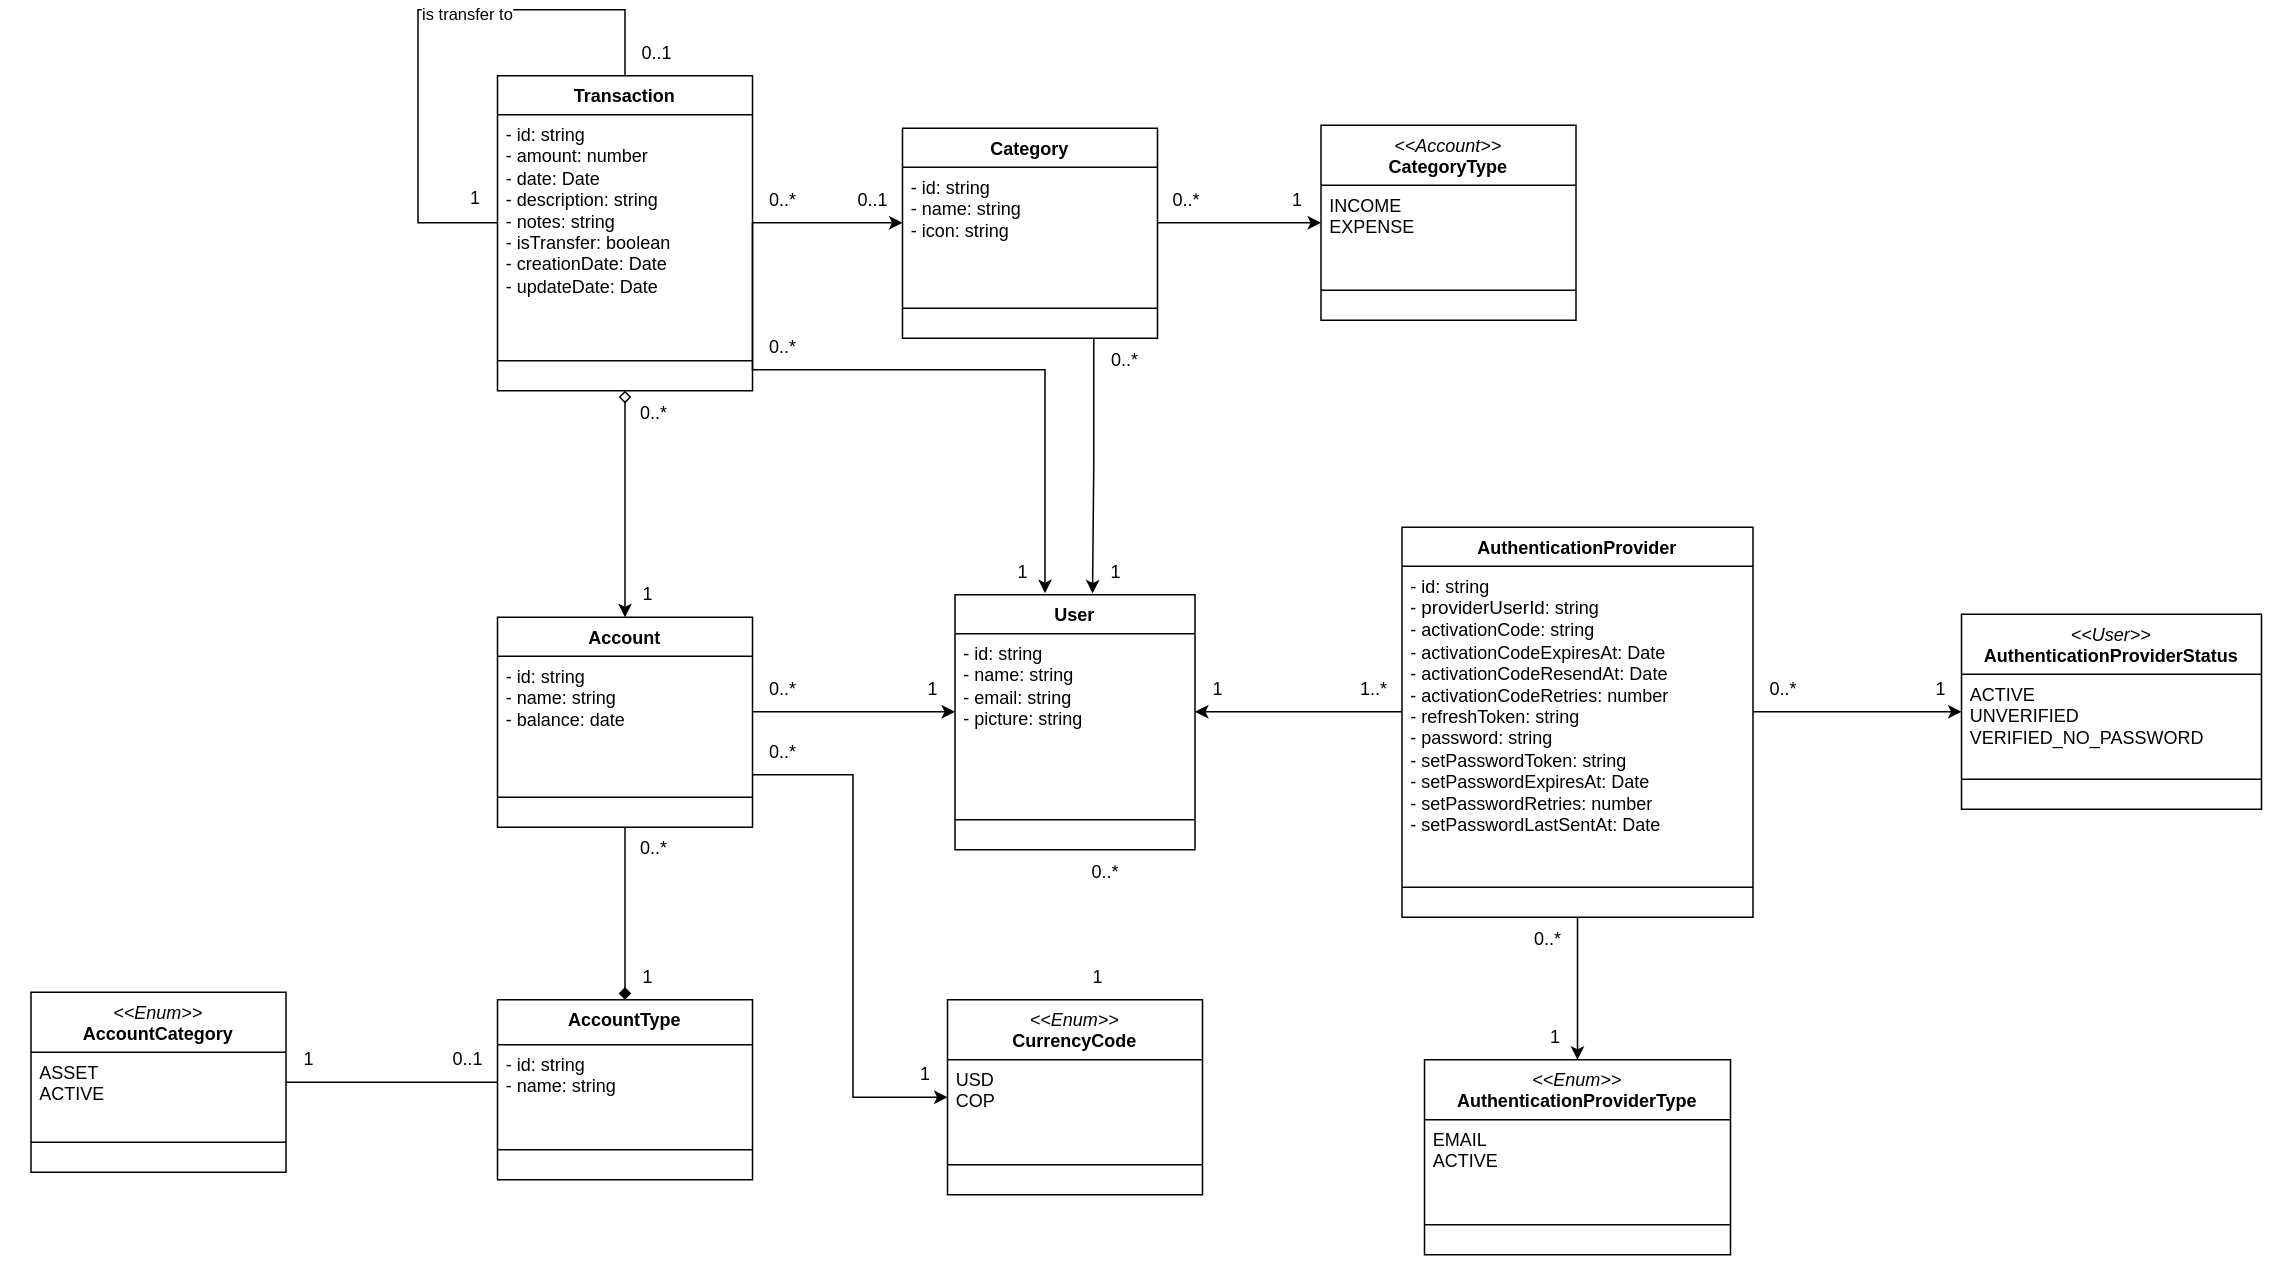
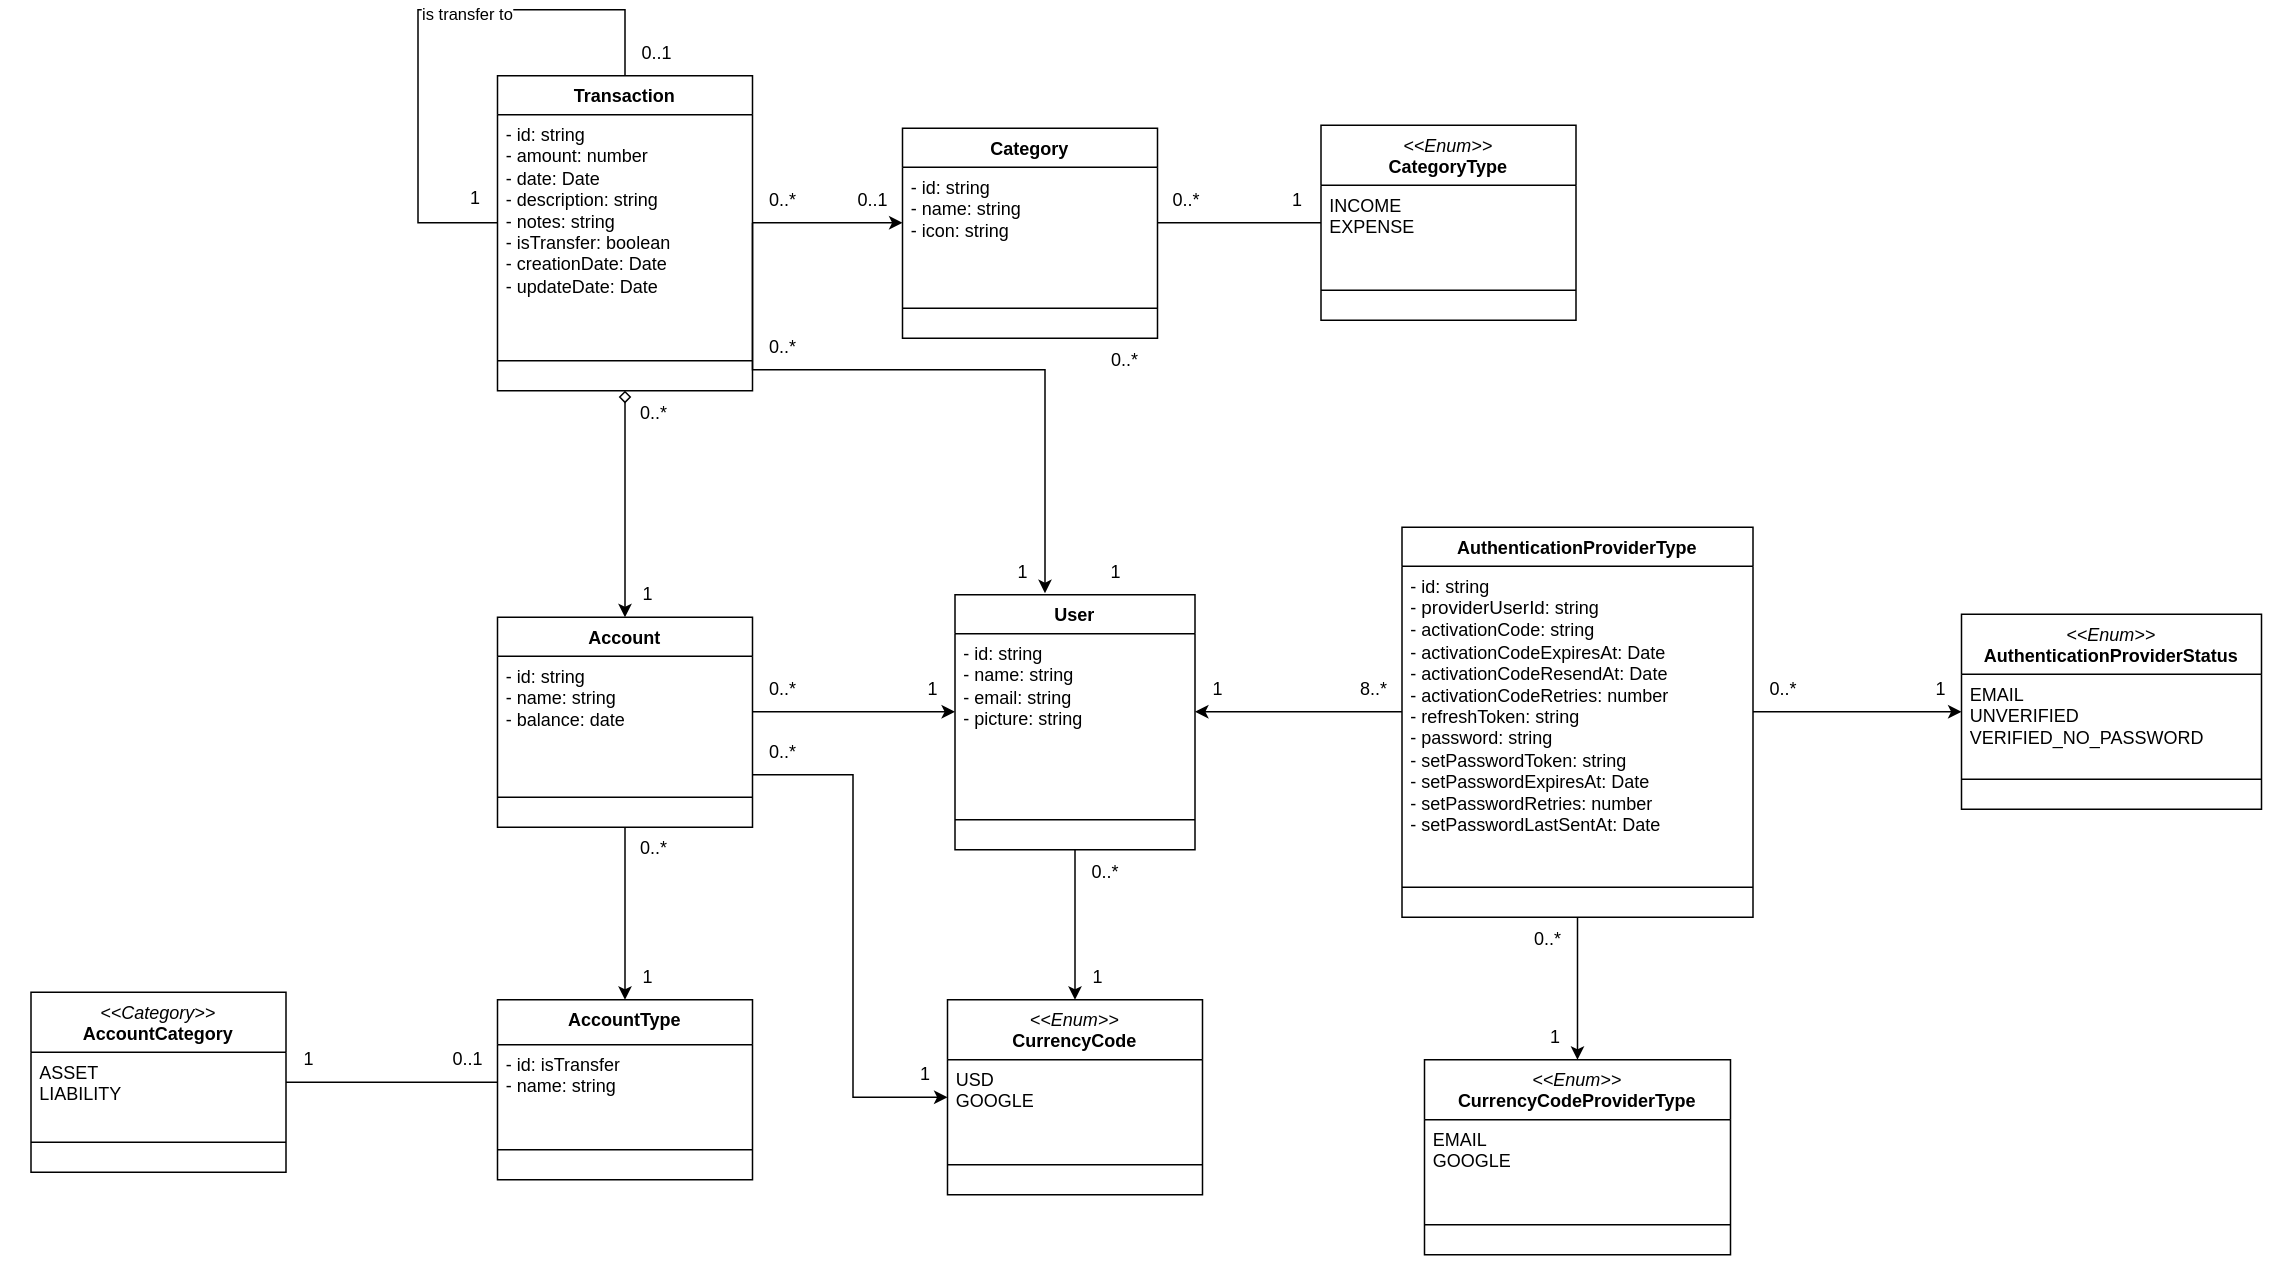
node "<<Account>> CategoryType": label "<<Account>> CategoryType" -> "<<Enum>> CategoryType"
edge "- id: string - name: string - icon: string" -> "INCOME EXPENSE": arrowhead classic -> none
edge "Category" -> "User": removed
node "AuthenticationProvider": label "AuthenticationProvider" -> "AuthenticationProviderType"
node "<<User>> AuthenticationProviderStatus": label "<<User>> AuthenticationProviderStatus" -> "<<Enum>> AuthenticationProviderStatus"
node "1..*": label "1..*" -> "8..*"
node "ACTIVE UNVERIFIED VERIFIED_NO_PASSWORD": label "ACTIVE UNVERIFIED VERIFIED_NO_PASSWORD" -> "EMAIL UNVERIFIED VERIFIED_NO_PASSWORD"
edge "User" -> "<<Enum>> CurrencyCode": added
edge "Account" -> "AccountType": arrowhead diamond -> classic
node "<<Enum>> AccountCategory": label "<<Enum>> AccountCategory" -> "<<Category>> AccountCategory"
node "- id: string - name: string": label "- id: string - name: string" -> "- id: isTransfer - name: string"
node "ASSET ACTIVE": label "ASSET ACTIVE" -> "ASSET LIABILITY"
node "USD COP": label "USD COP" -> "USD GOOGLE"
node "<<Enum>> AuthenticationProviderType": label "<<Enum>> AuthenticationProviderType" -> "<<Enum>> CurrencyCodeProviderType"
node "EMAIL ACTIVE": label "EMAIL ACTIVE" -> "EMAIL GOOGLE"
